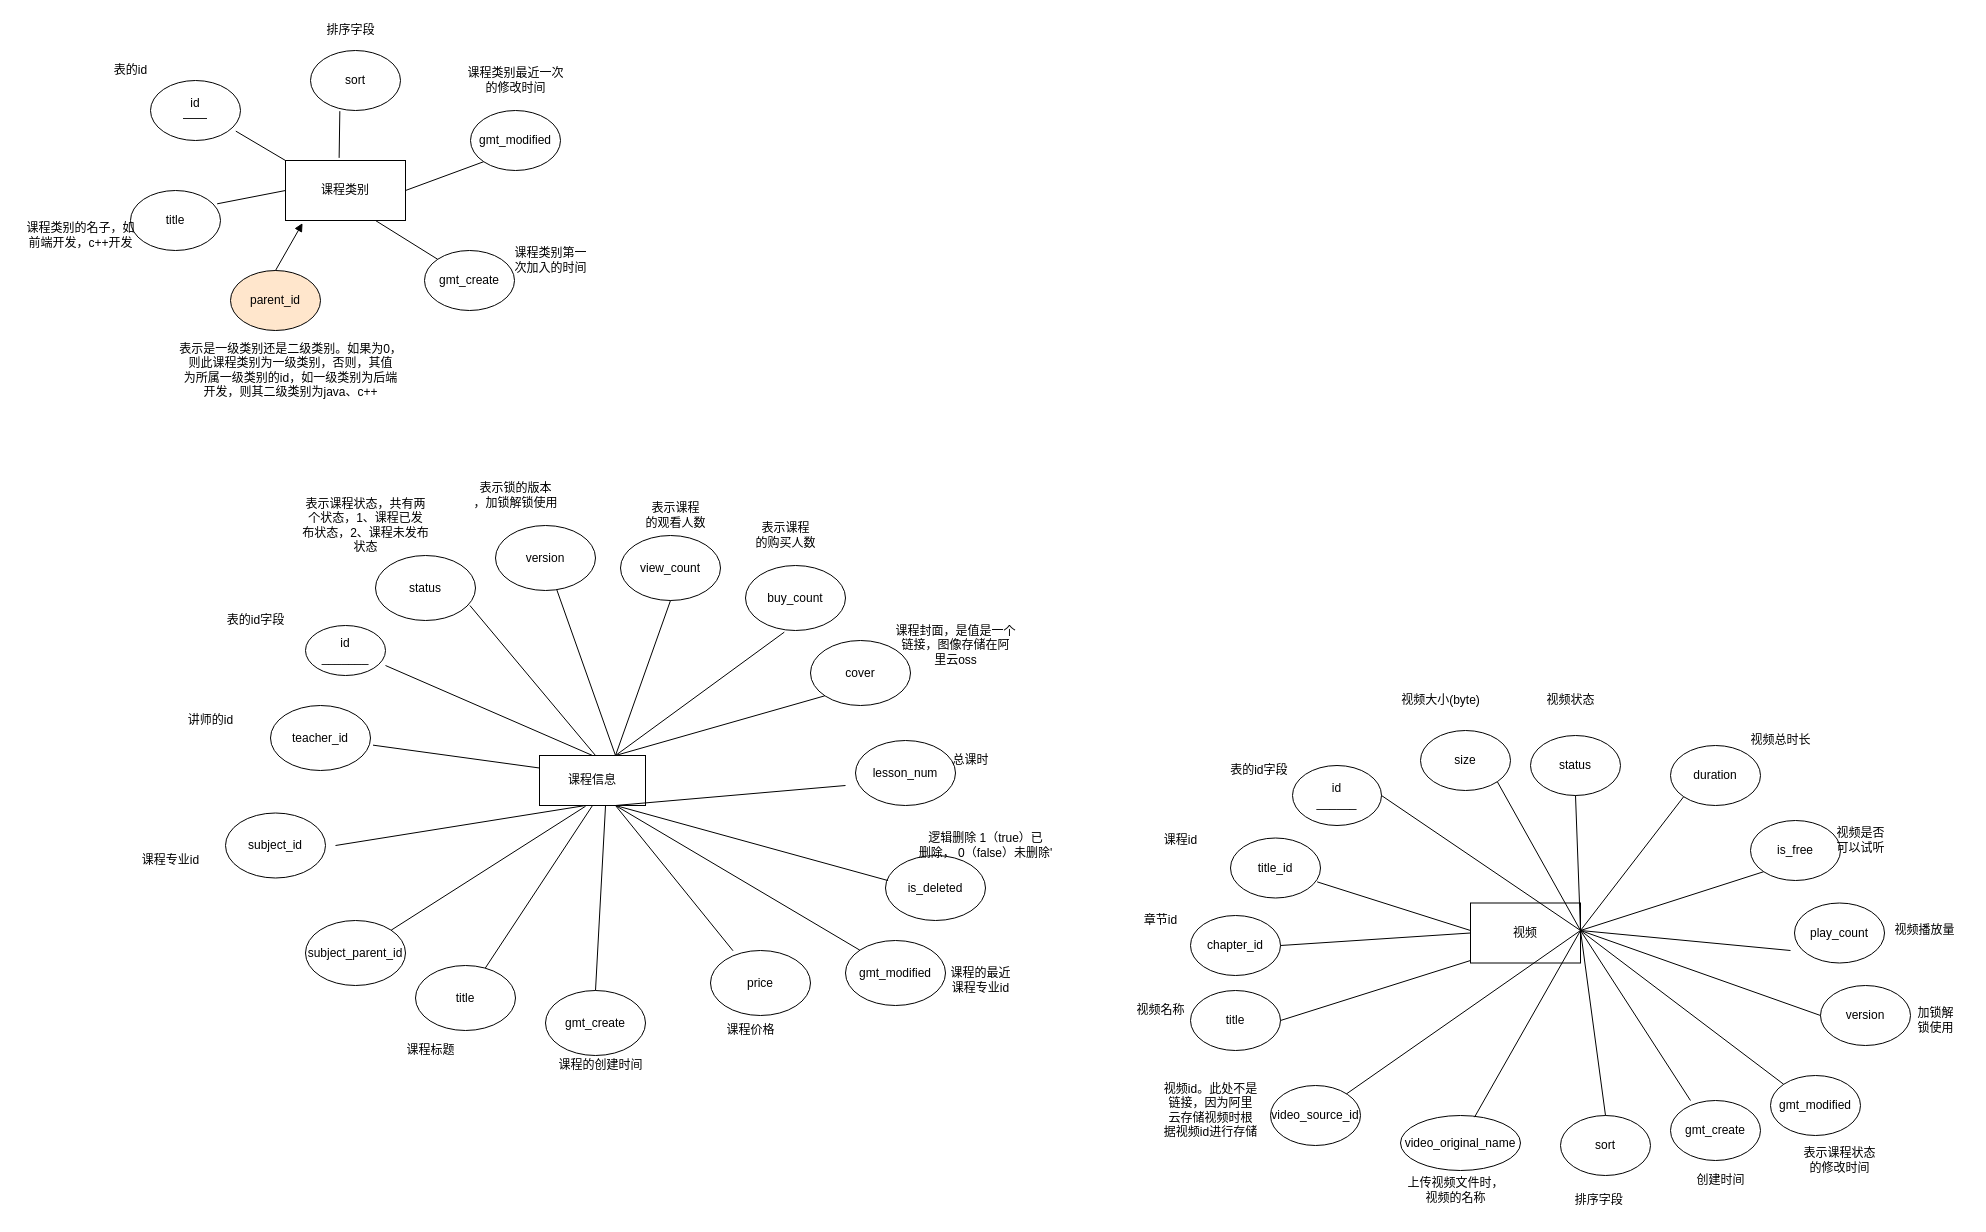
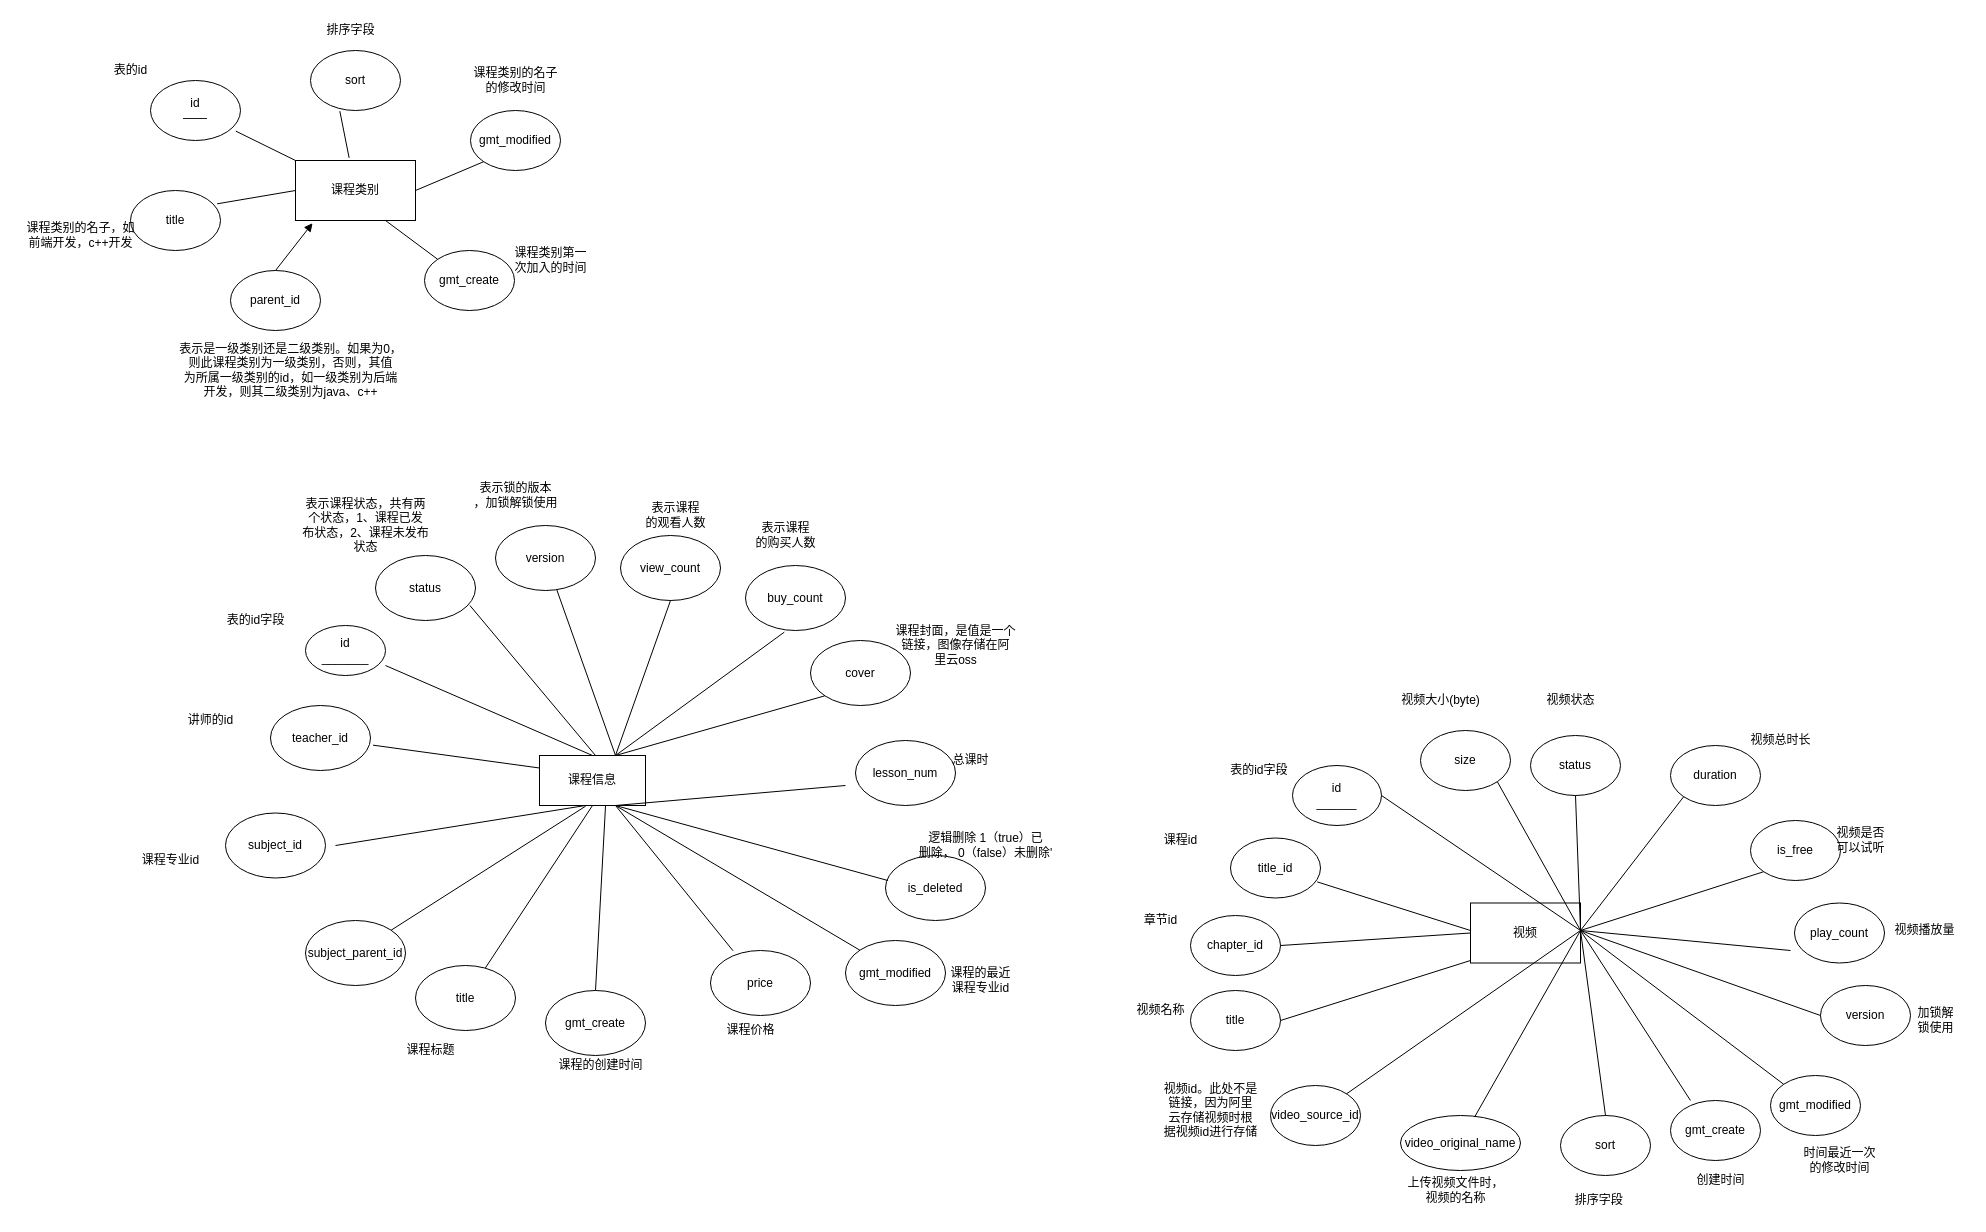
node "课程类别最近一次 的修改时间": label "课程类别最近一次 的修改时间" -> "课程类别的名子 的修改时间"
node "课程类别": moved (346, 191) -> (356, 191)
node "parent_id": fillcolor #ffe6cc -> #ffffff
node "表示课程状态 的修改时间": label "表示课程状态 的修改时间" -> "时间最近一次 的修改时间"
